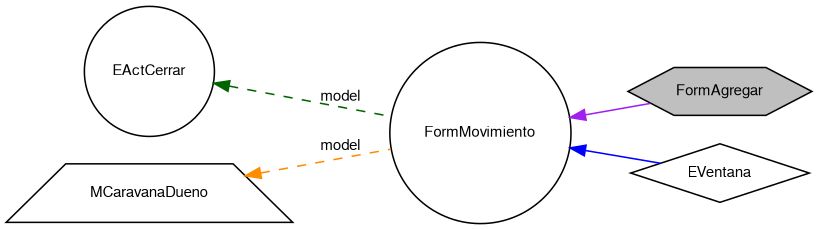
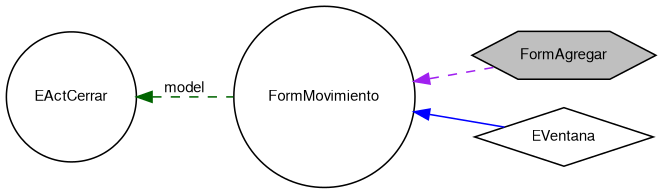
edge "FormAgregar" -> "FormMovimiento": style solid -> dashed
node "MCaravanaDueno": removed
